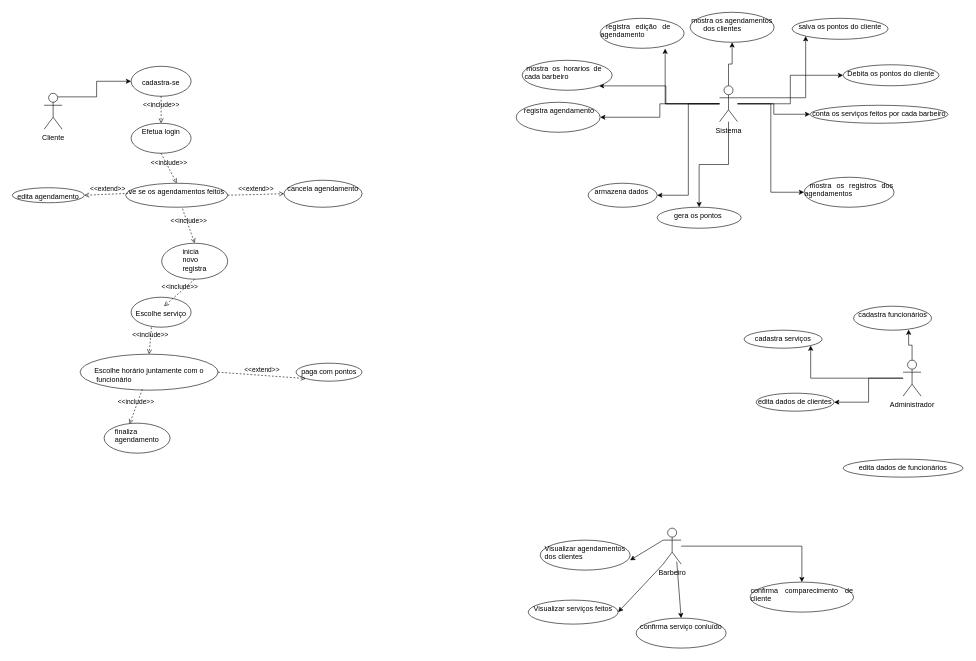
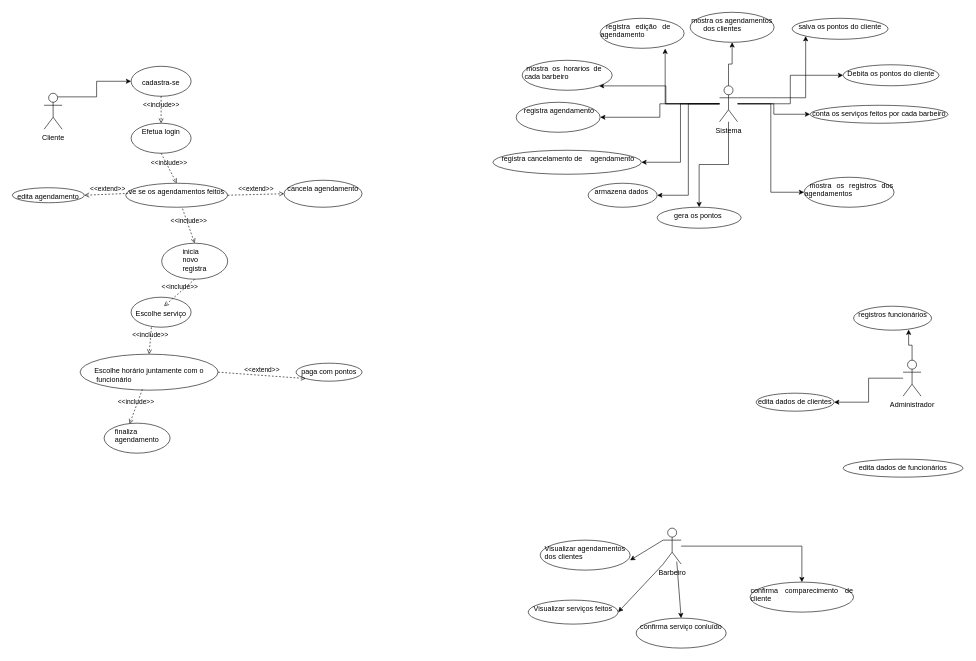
edge "Sistema" -> "registra cancelamento de agendamento": added
node "registra cancelamento de agendamento": added
node "cadastra funcionários": label "cadastra funcionários" -> "registros funcionários"
node "cadastra serviços": removed
edge "Administrador" -> "cadastra serviços": removed
